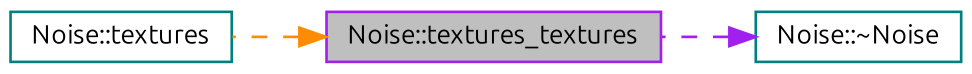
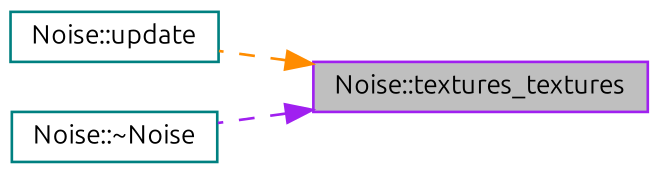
node "Noise::textures": label "Noise::textures" -> "Noise::update"
edge "Noise::textures_textures" -> "Noise::~Noise": reversed
